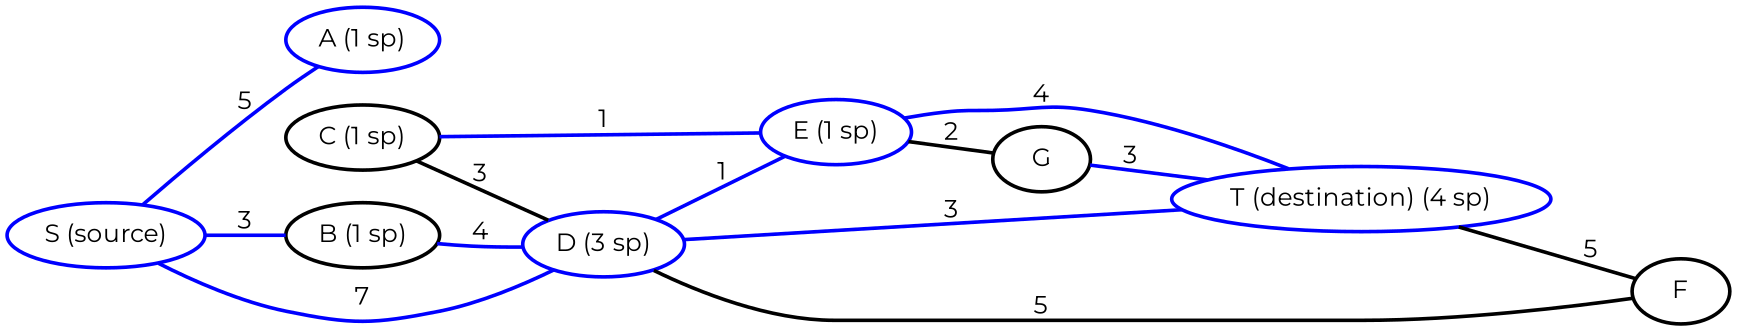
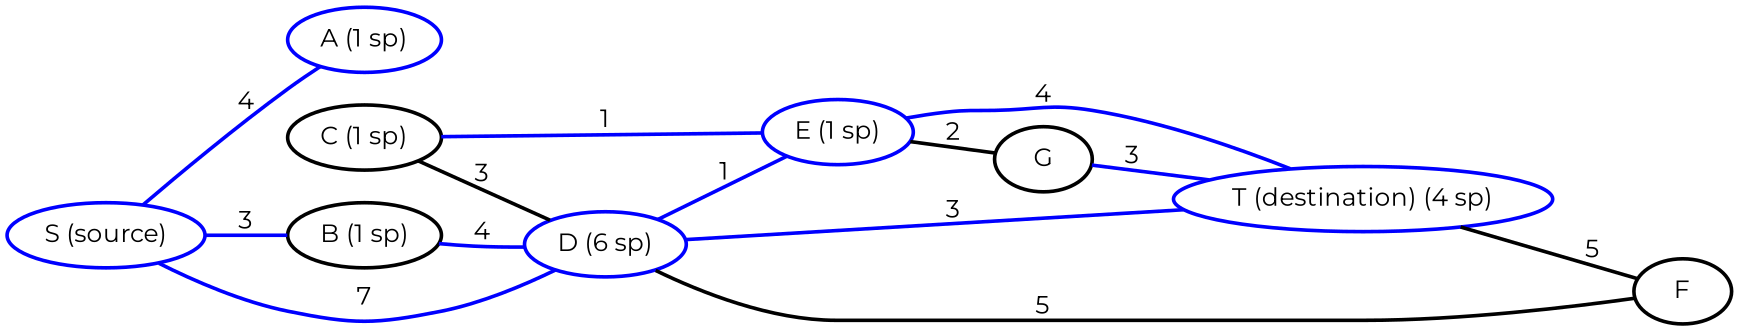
edge "A (1 sp)" -- "S (source)": label "5" -> "4"
node "D (3 sp)": label "D (3 sp)" -> "D (6 sp)"
